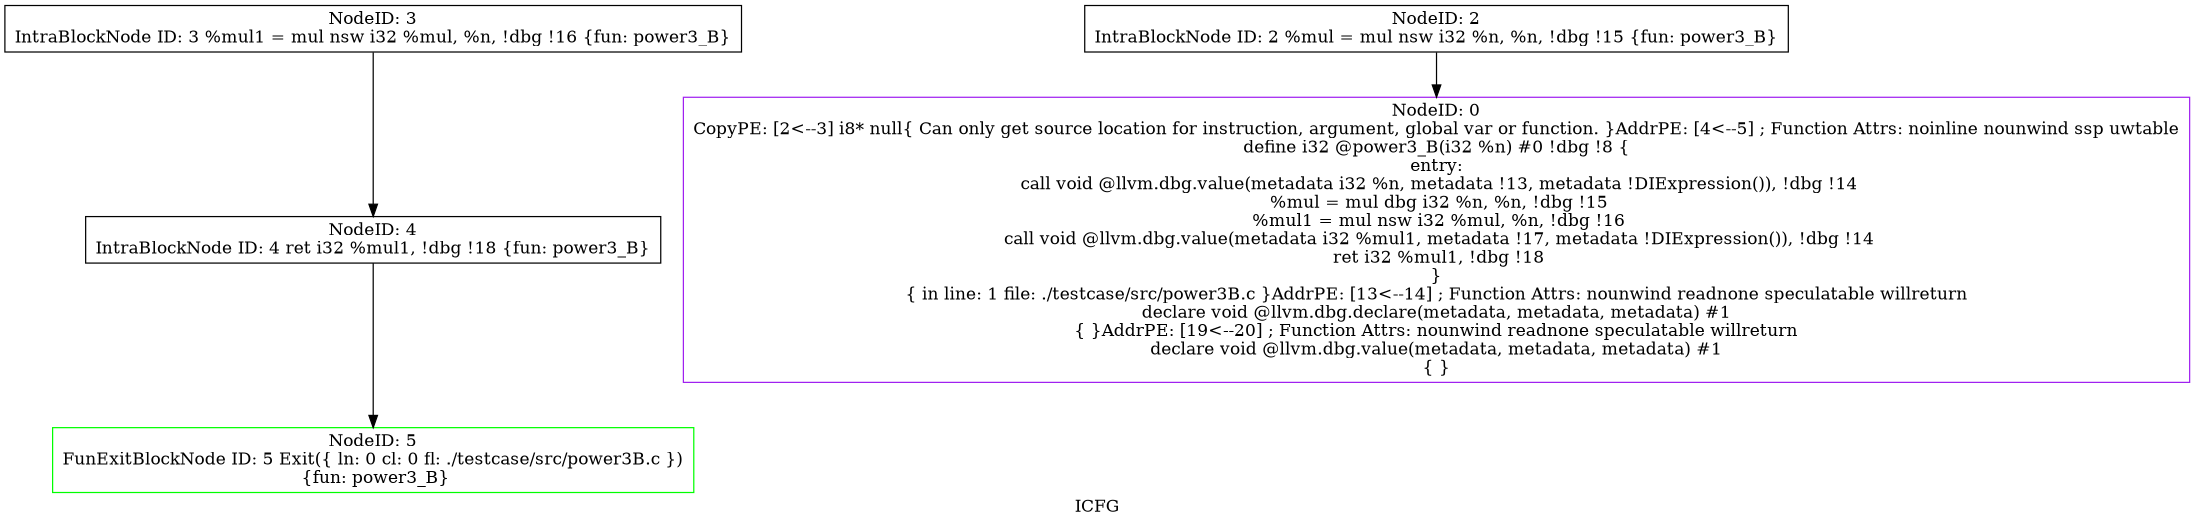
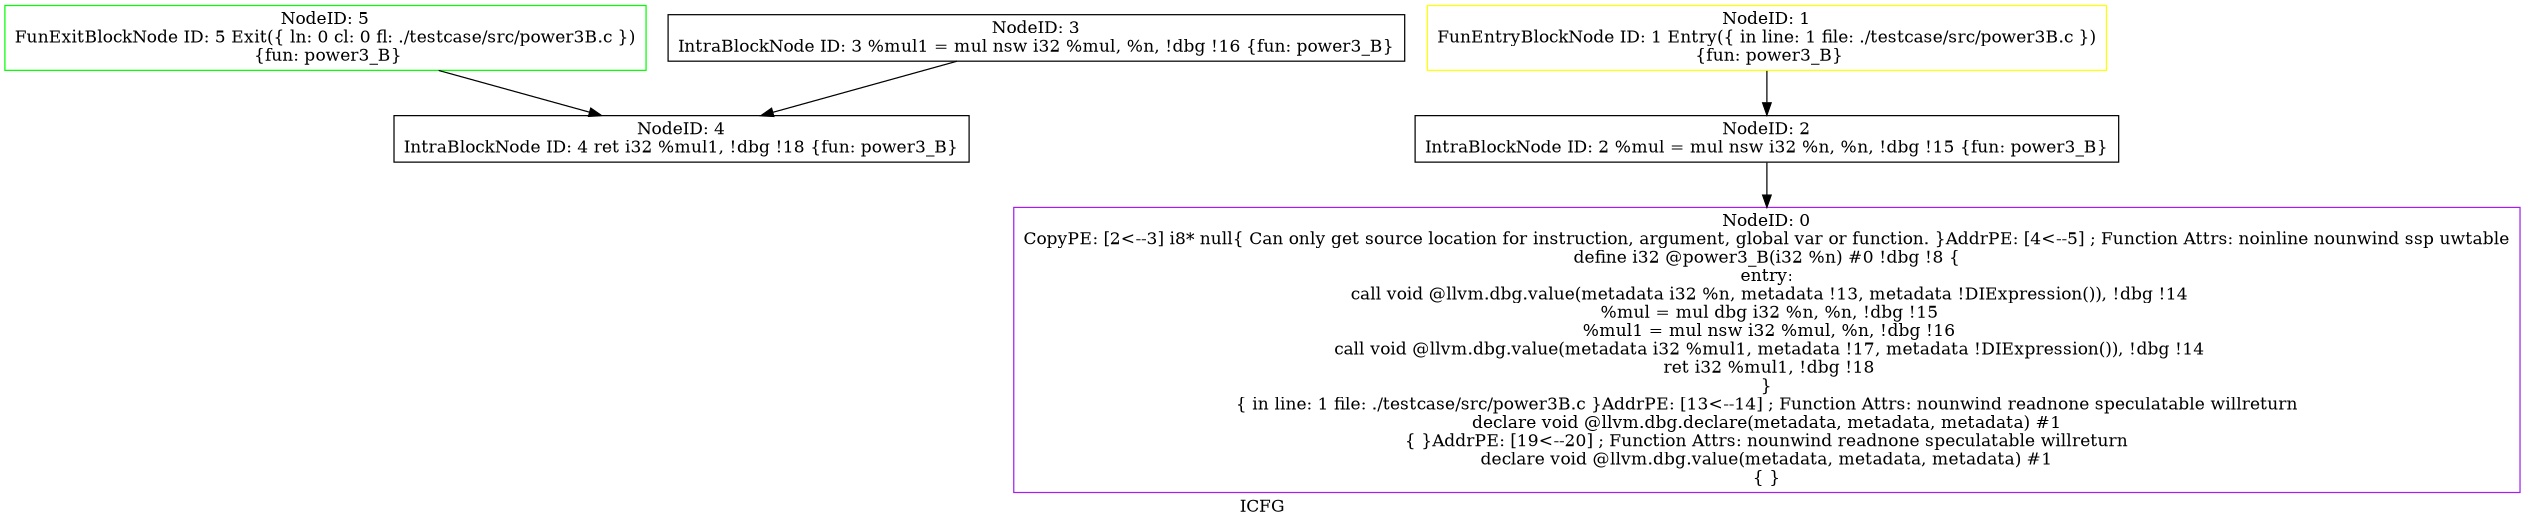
node "NodeID: 1": added
edge "NodeID: 4" -> "NodeID: 5": reversed
